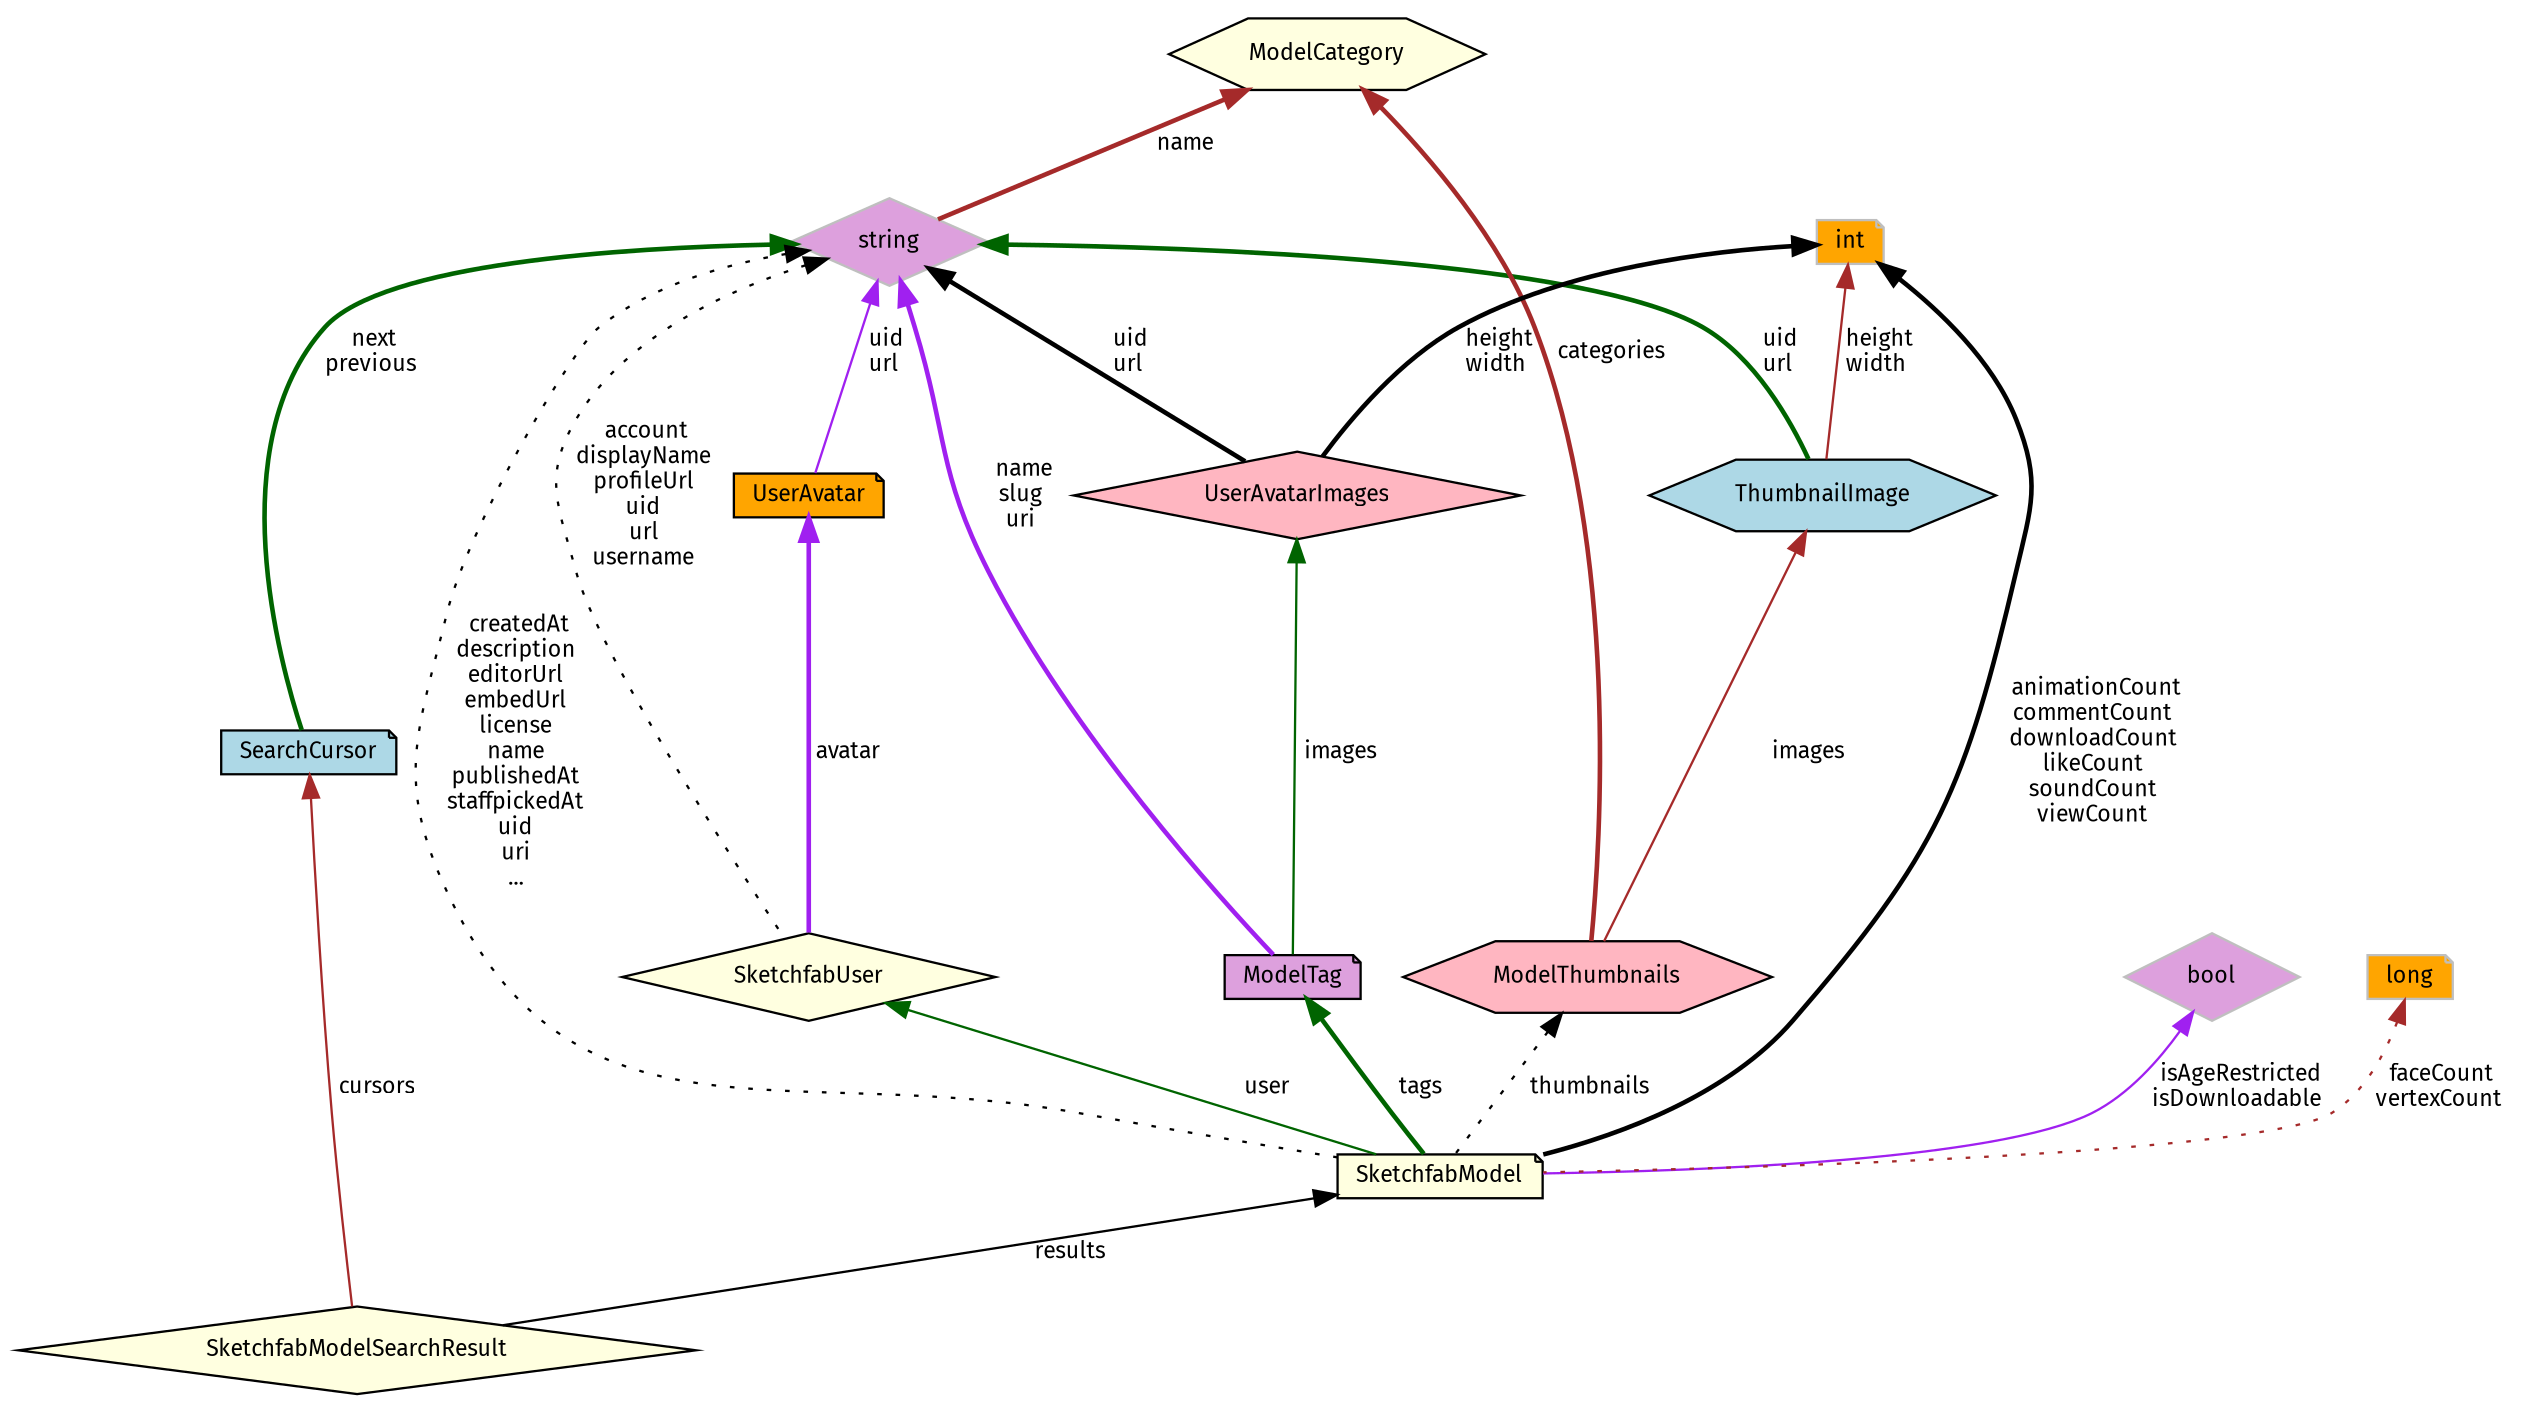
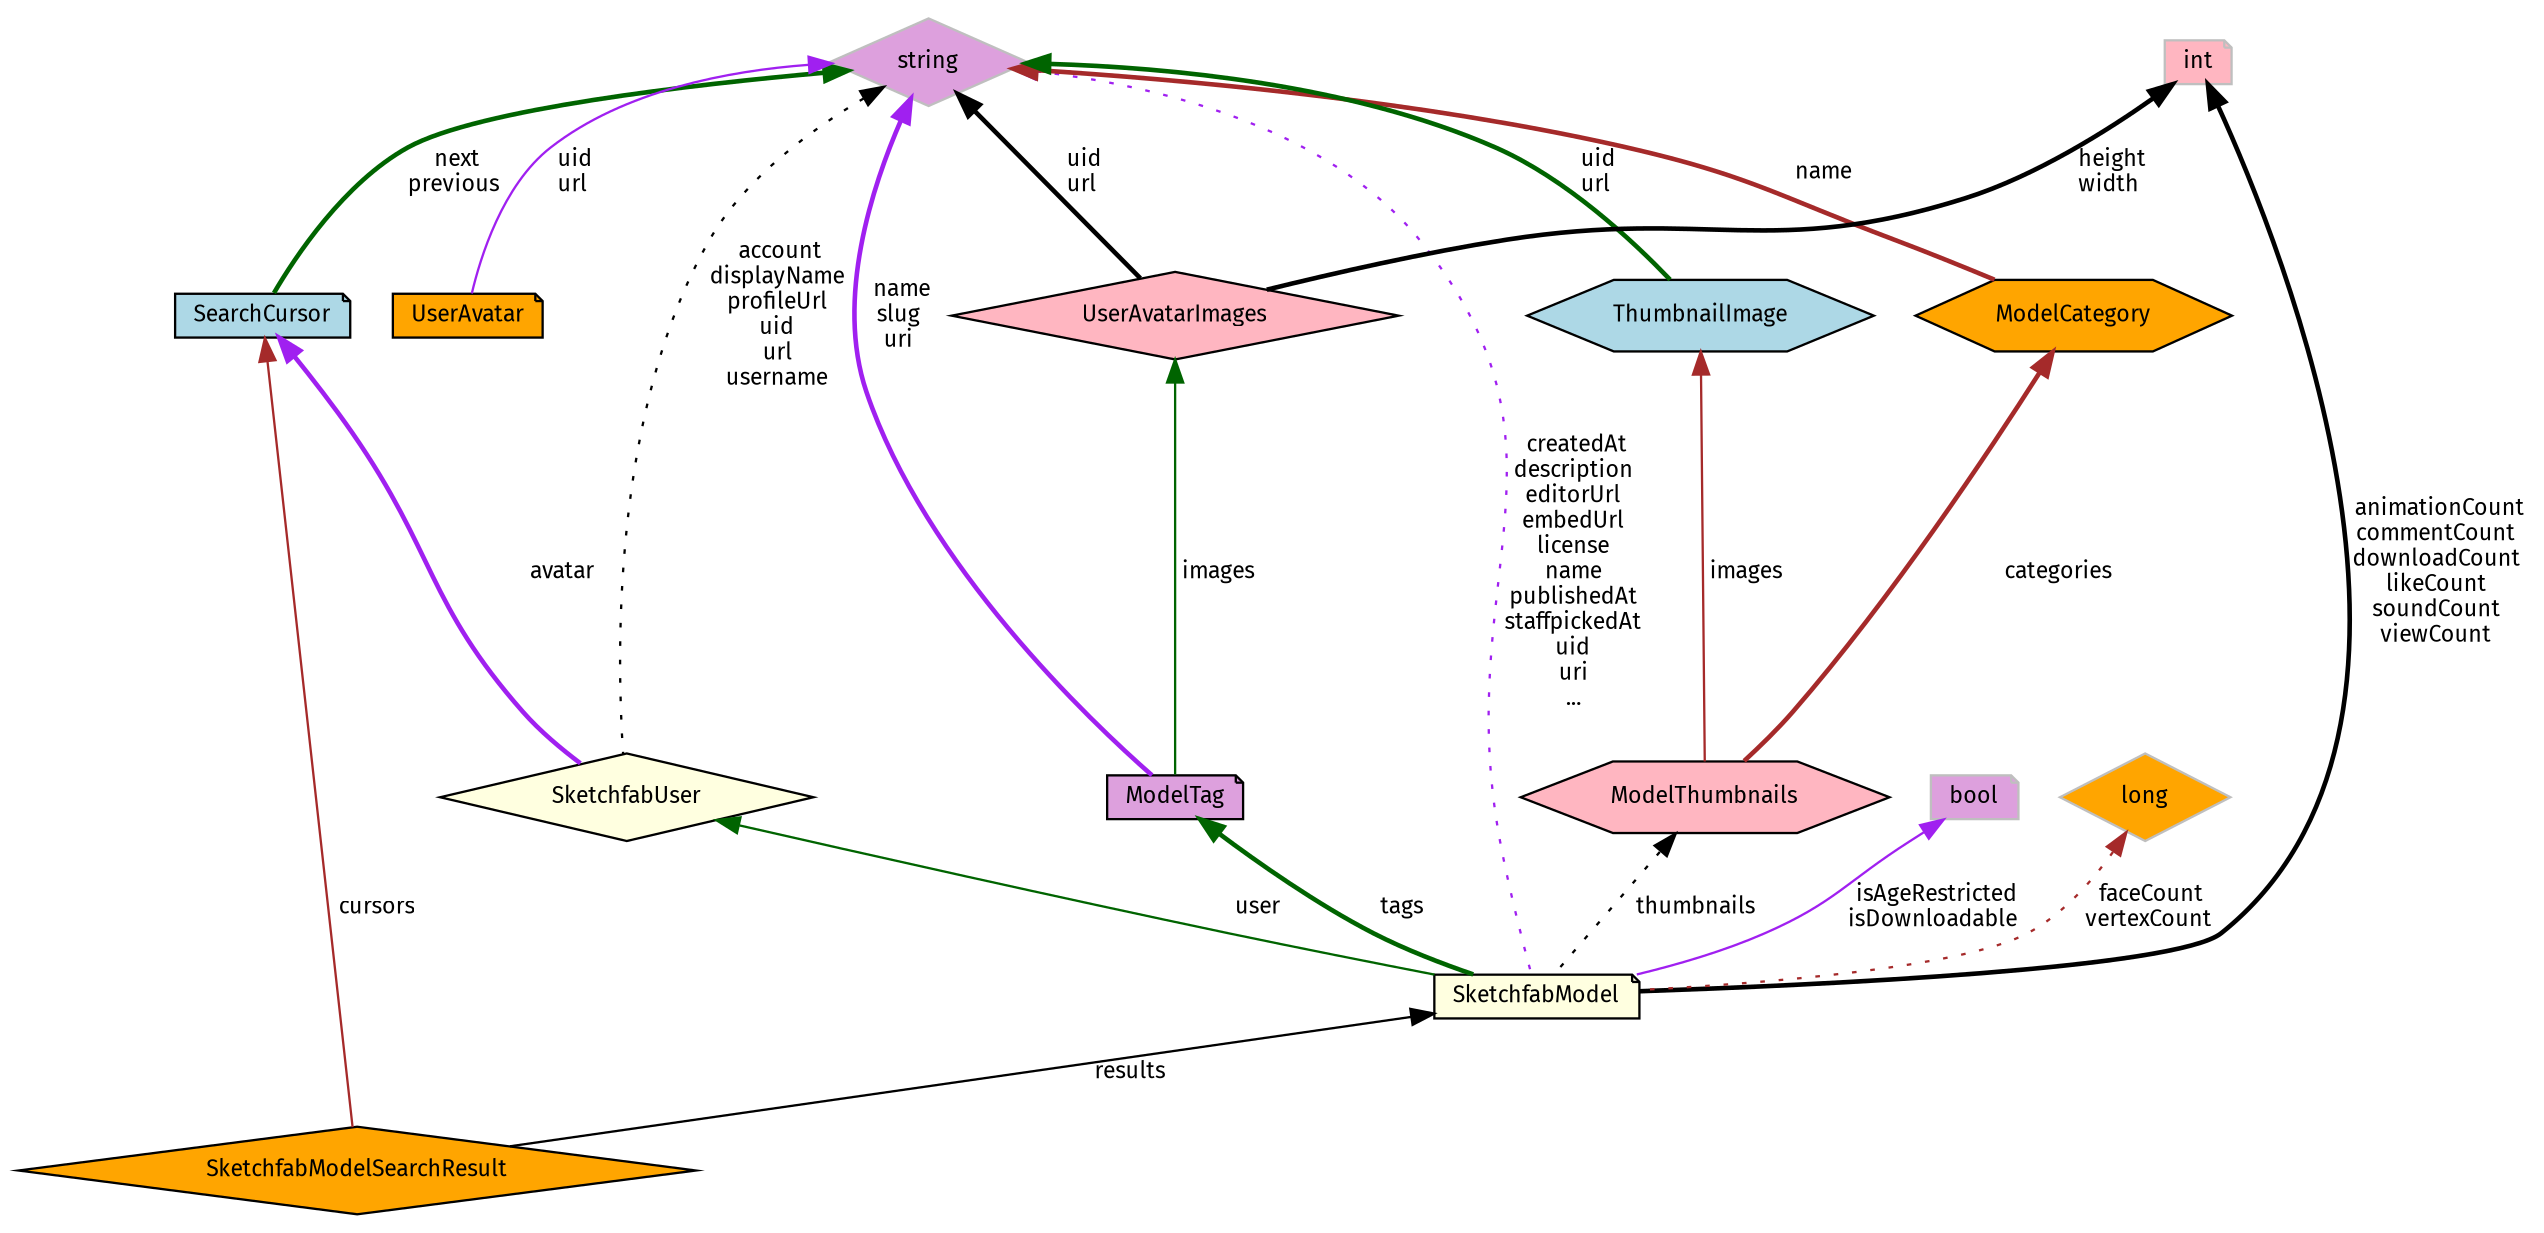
node "ModelCategory": fillcolor lightyellow -> orange
edge "string" -> "ModelCategory": reversed
node "int": fillcolor orange -> lightpink
edge "ThumbnailImage" -> "int": removed, label "height width"
edge "SketchfabUser" -> "UserAvatar": now "SketchfabUser" -> "SearchCursor"
edge "SketchfabModel" -> "string": color black -> purple
node "bool": shape diamond -> note
node "long": shape note -> diamond
node "SketchfabModelSearchResult": fillcolor lightyellow -> orange
